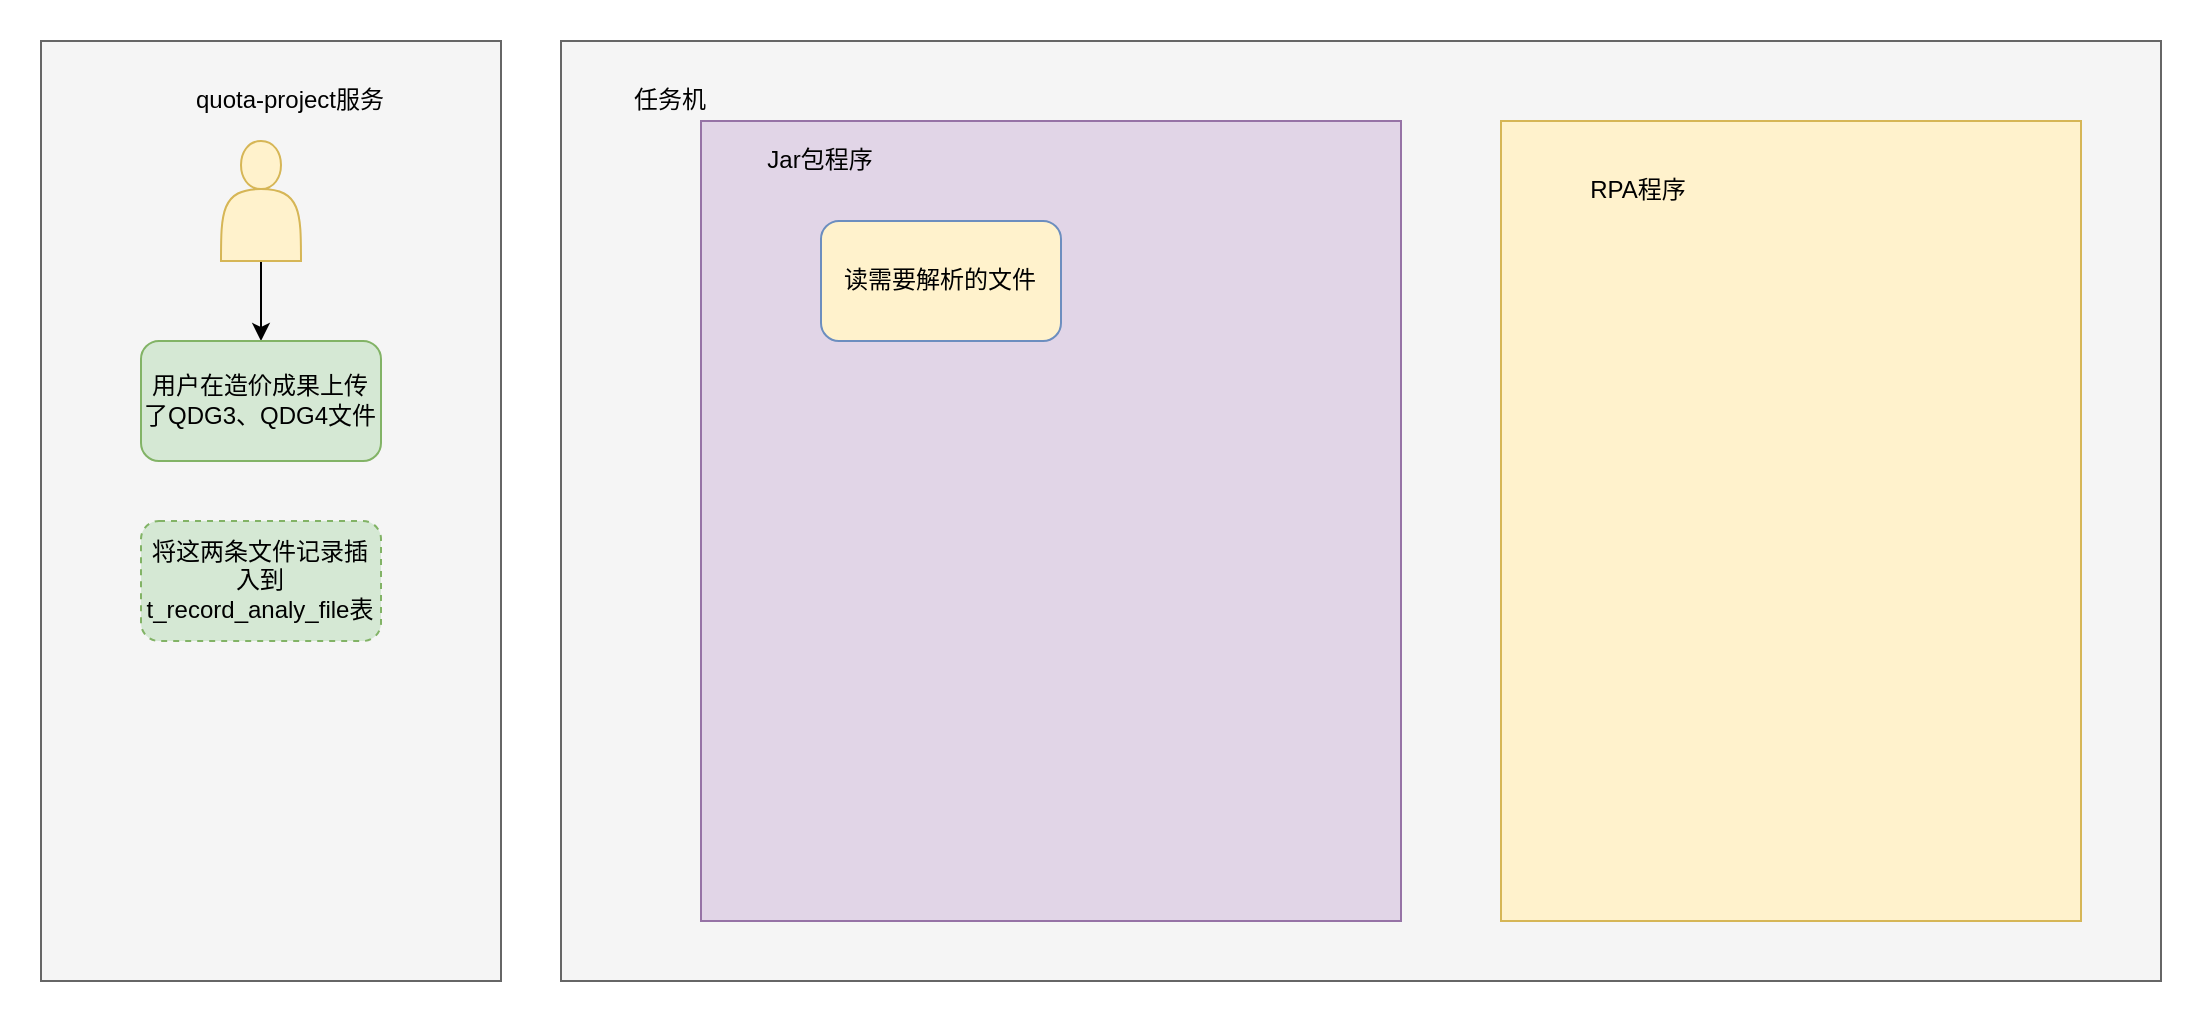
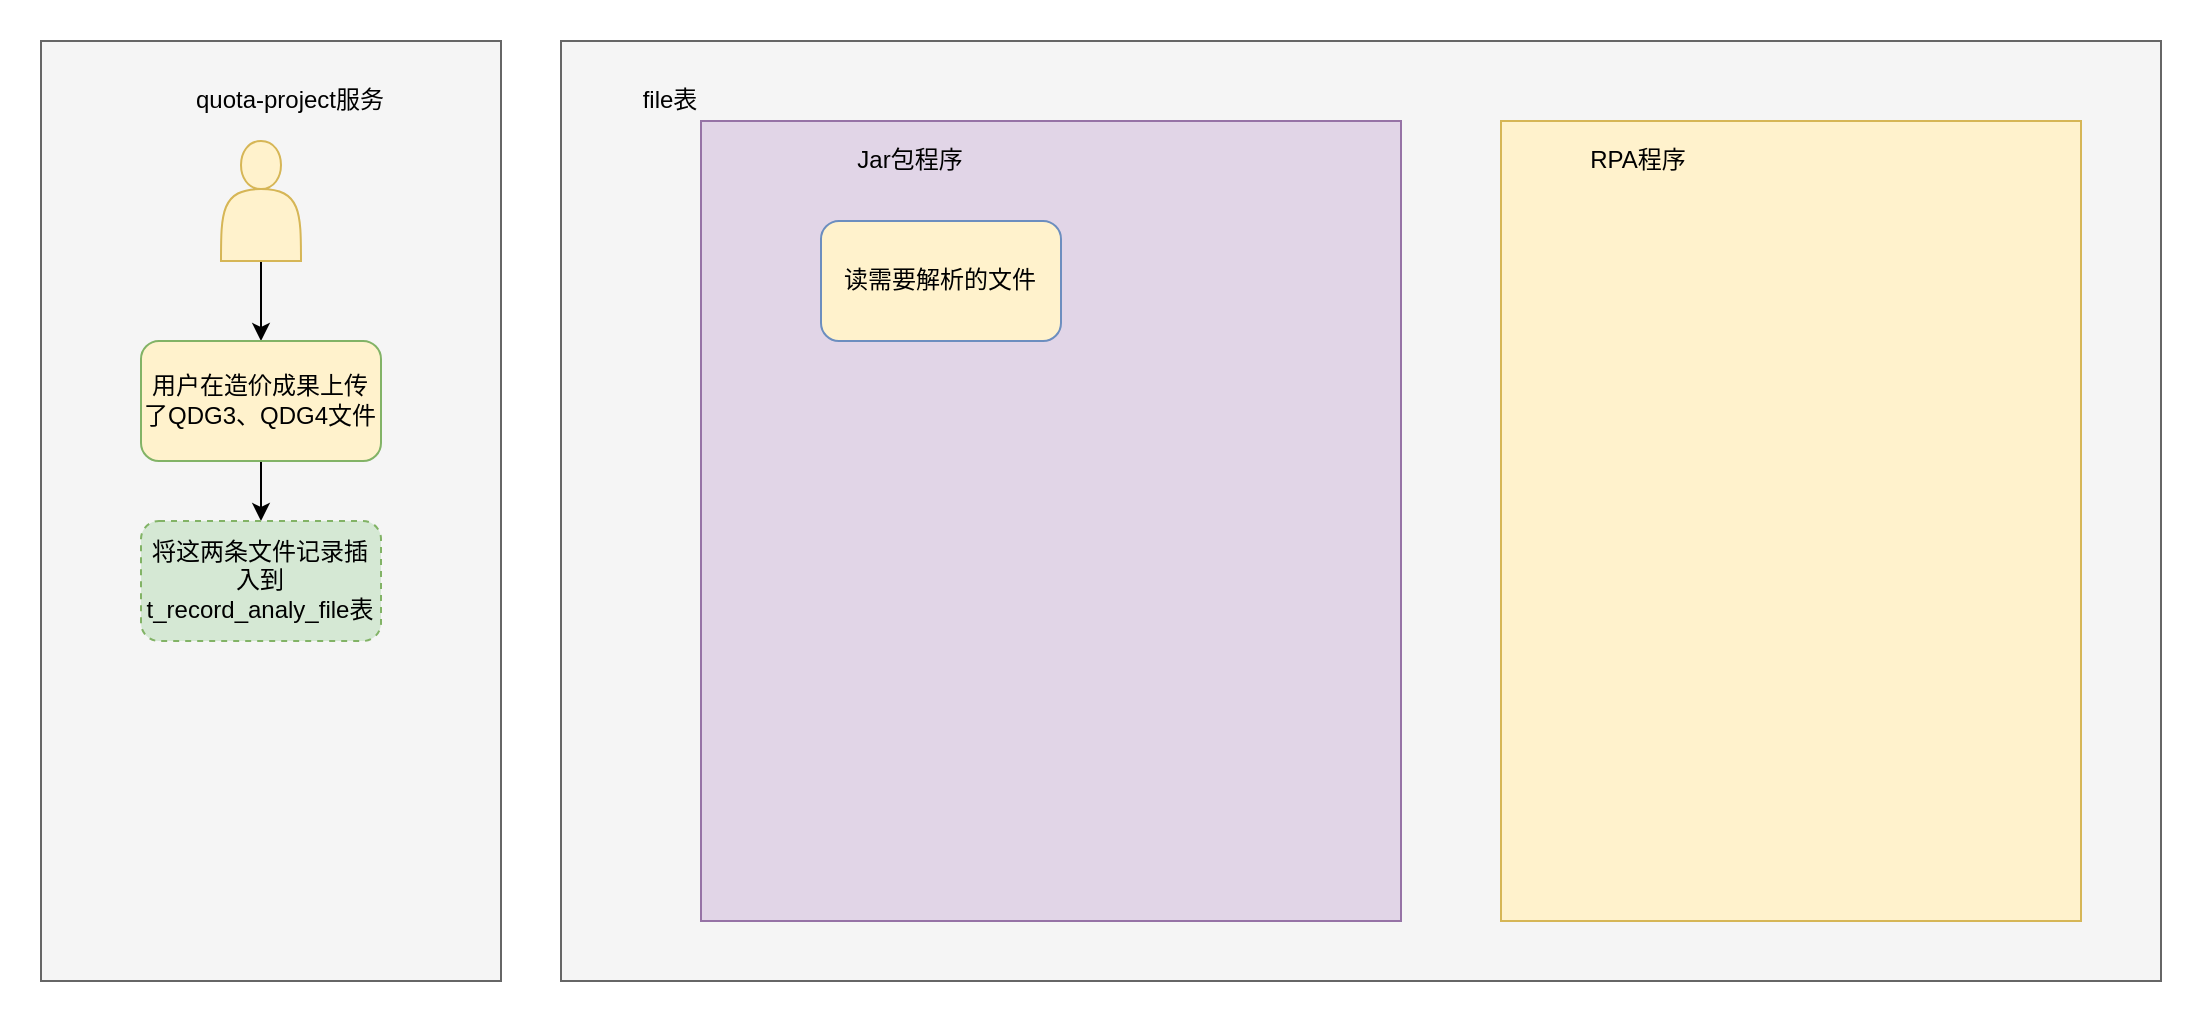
node "任务机": label "任务机" -> "file表"
node "Jar包程序": moved (821, 161) -> (911, 161)
node "RPA程序": moved (1639, 191) -> (1639, 161)
node "用户在造价成果上传了QDG3、QDG4文件": fillcolor #d5e8d4 -> #fff2cc
edge "用户在造价成果上传了QDG3、QDG4文件" -> "将这两条文件记录插入到t_record_analy_file表": added
